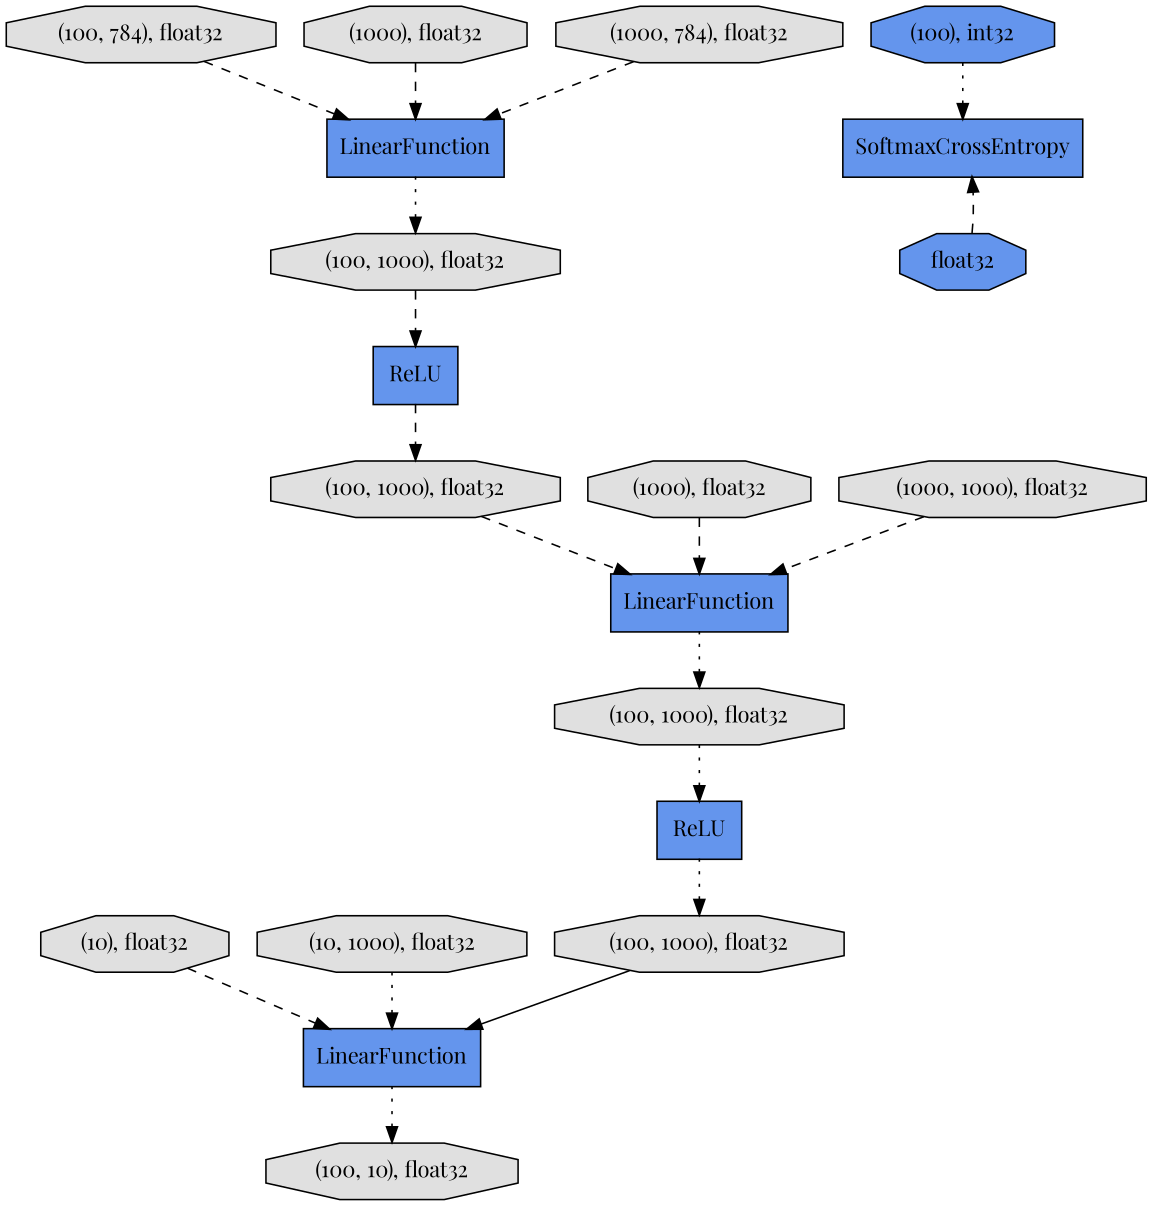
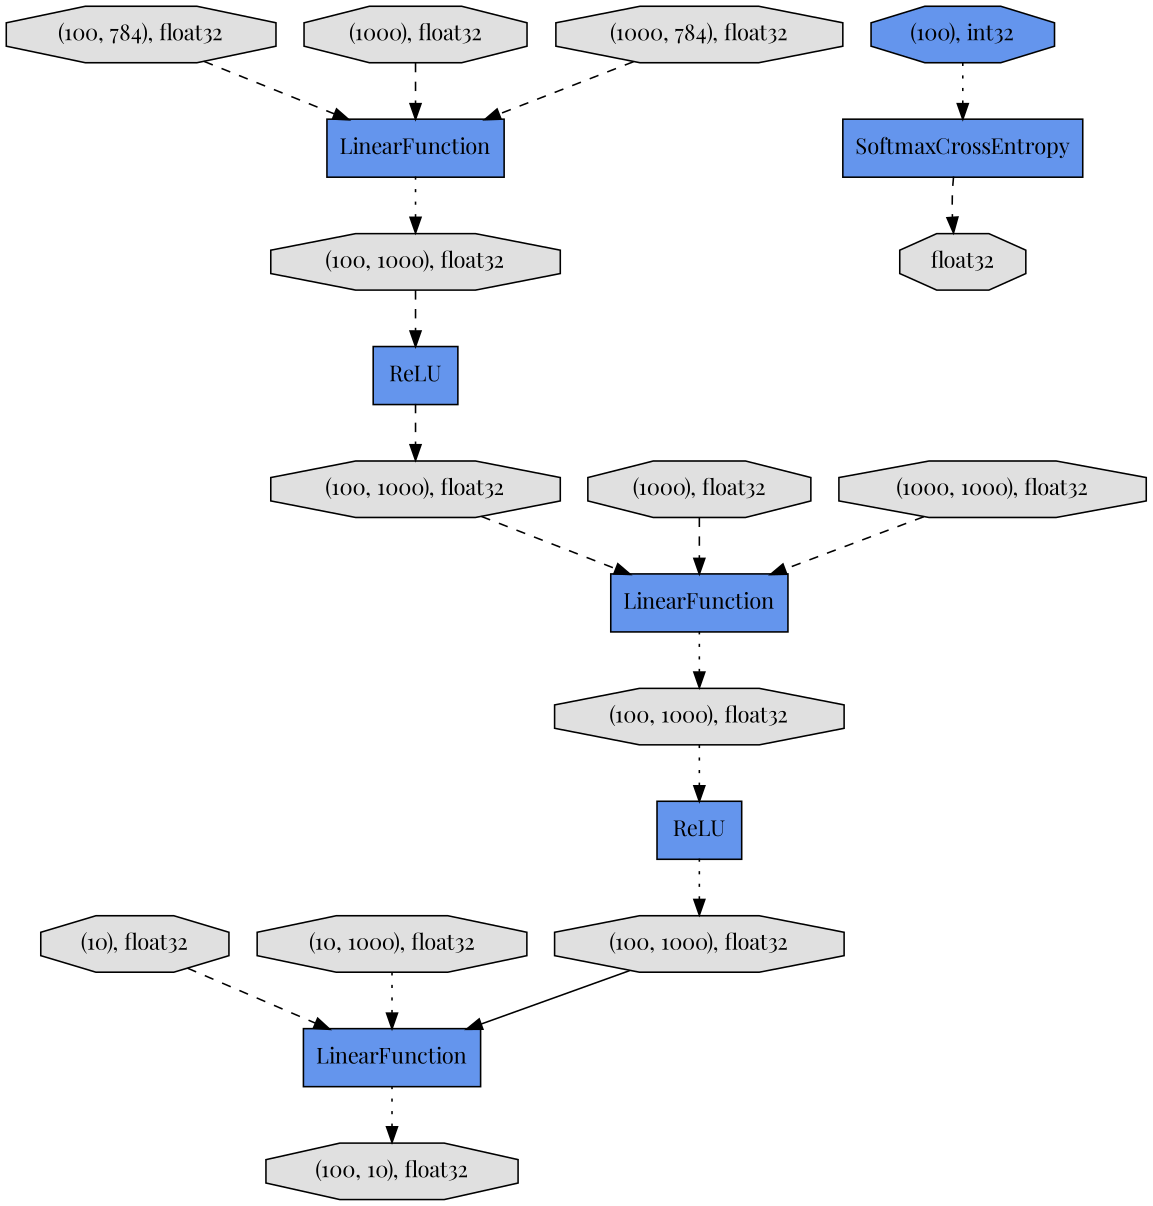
edge "float32" -> "SoftmaxCrossEntropy": reversed
node "float32": fillcolor #6495ed -> #e0e0e0
